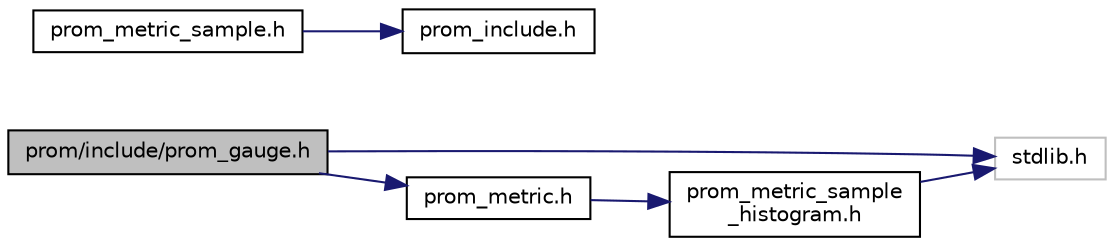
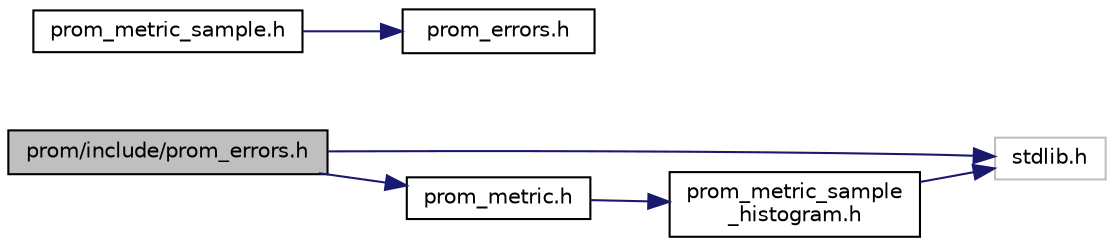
node "prom_include.h": label "prom_include.h" -> "prom_errors.h"
node "prom/include/prom_gauge.h": label "prom/include/prom_gauge.h" -> "prom/include/prom_errors.h"
